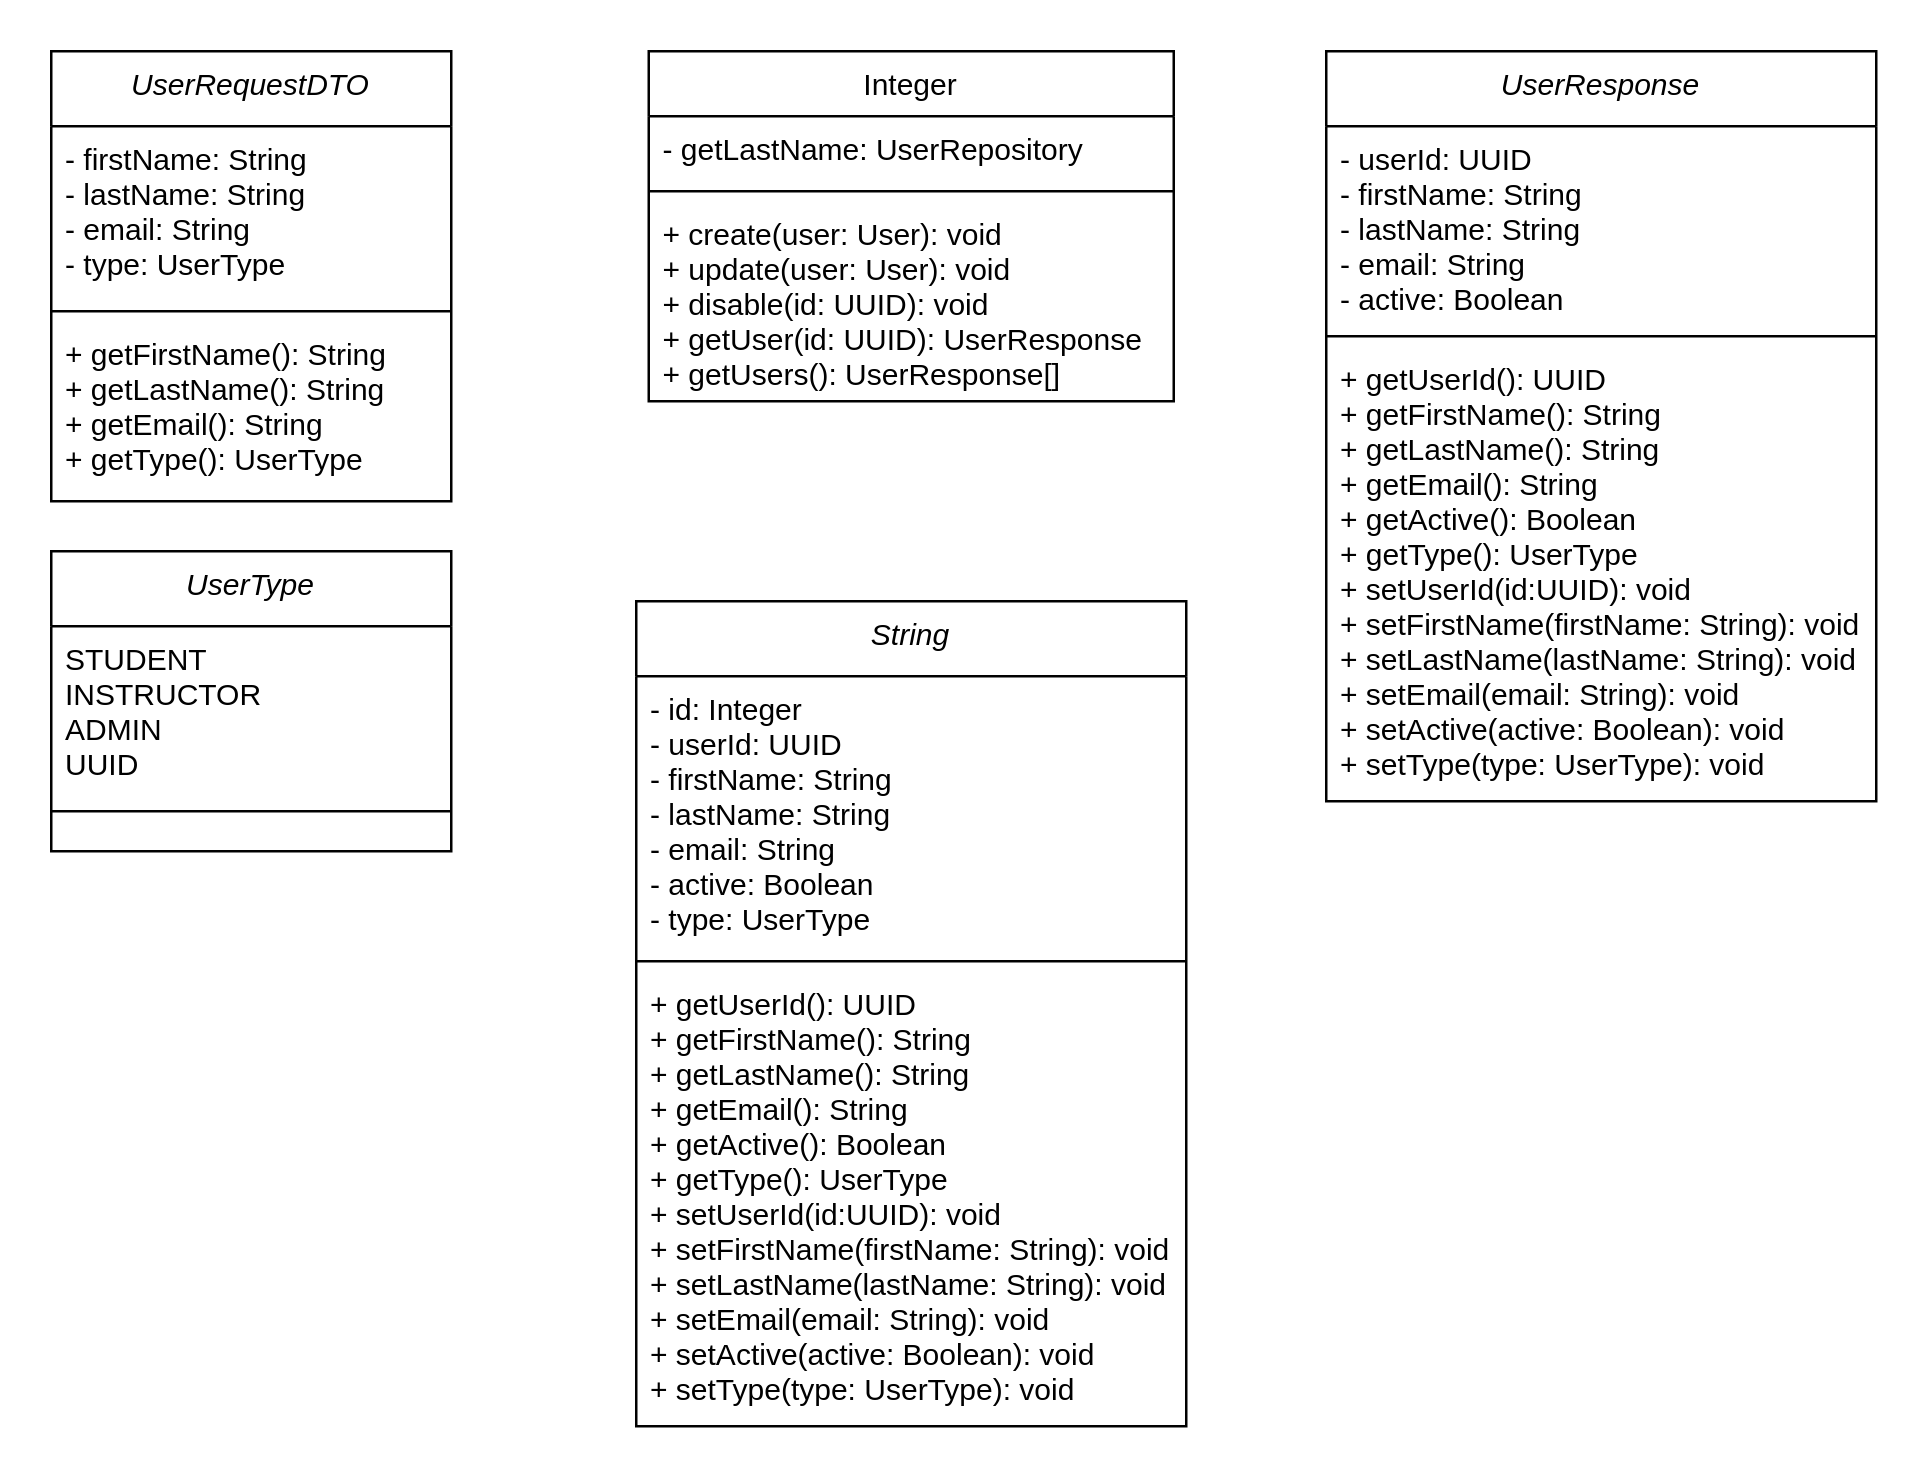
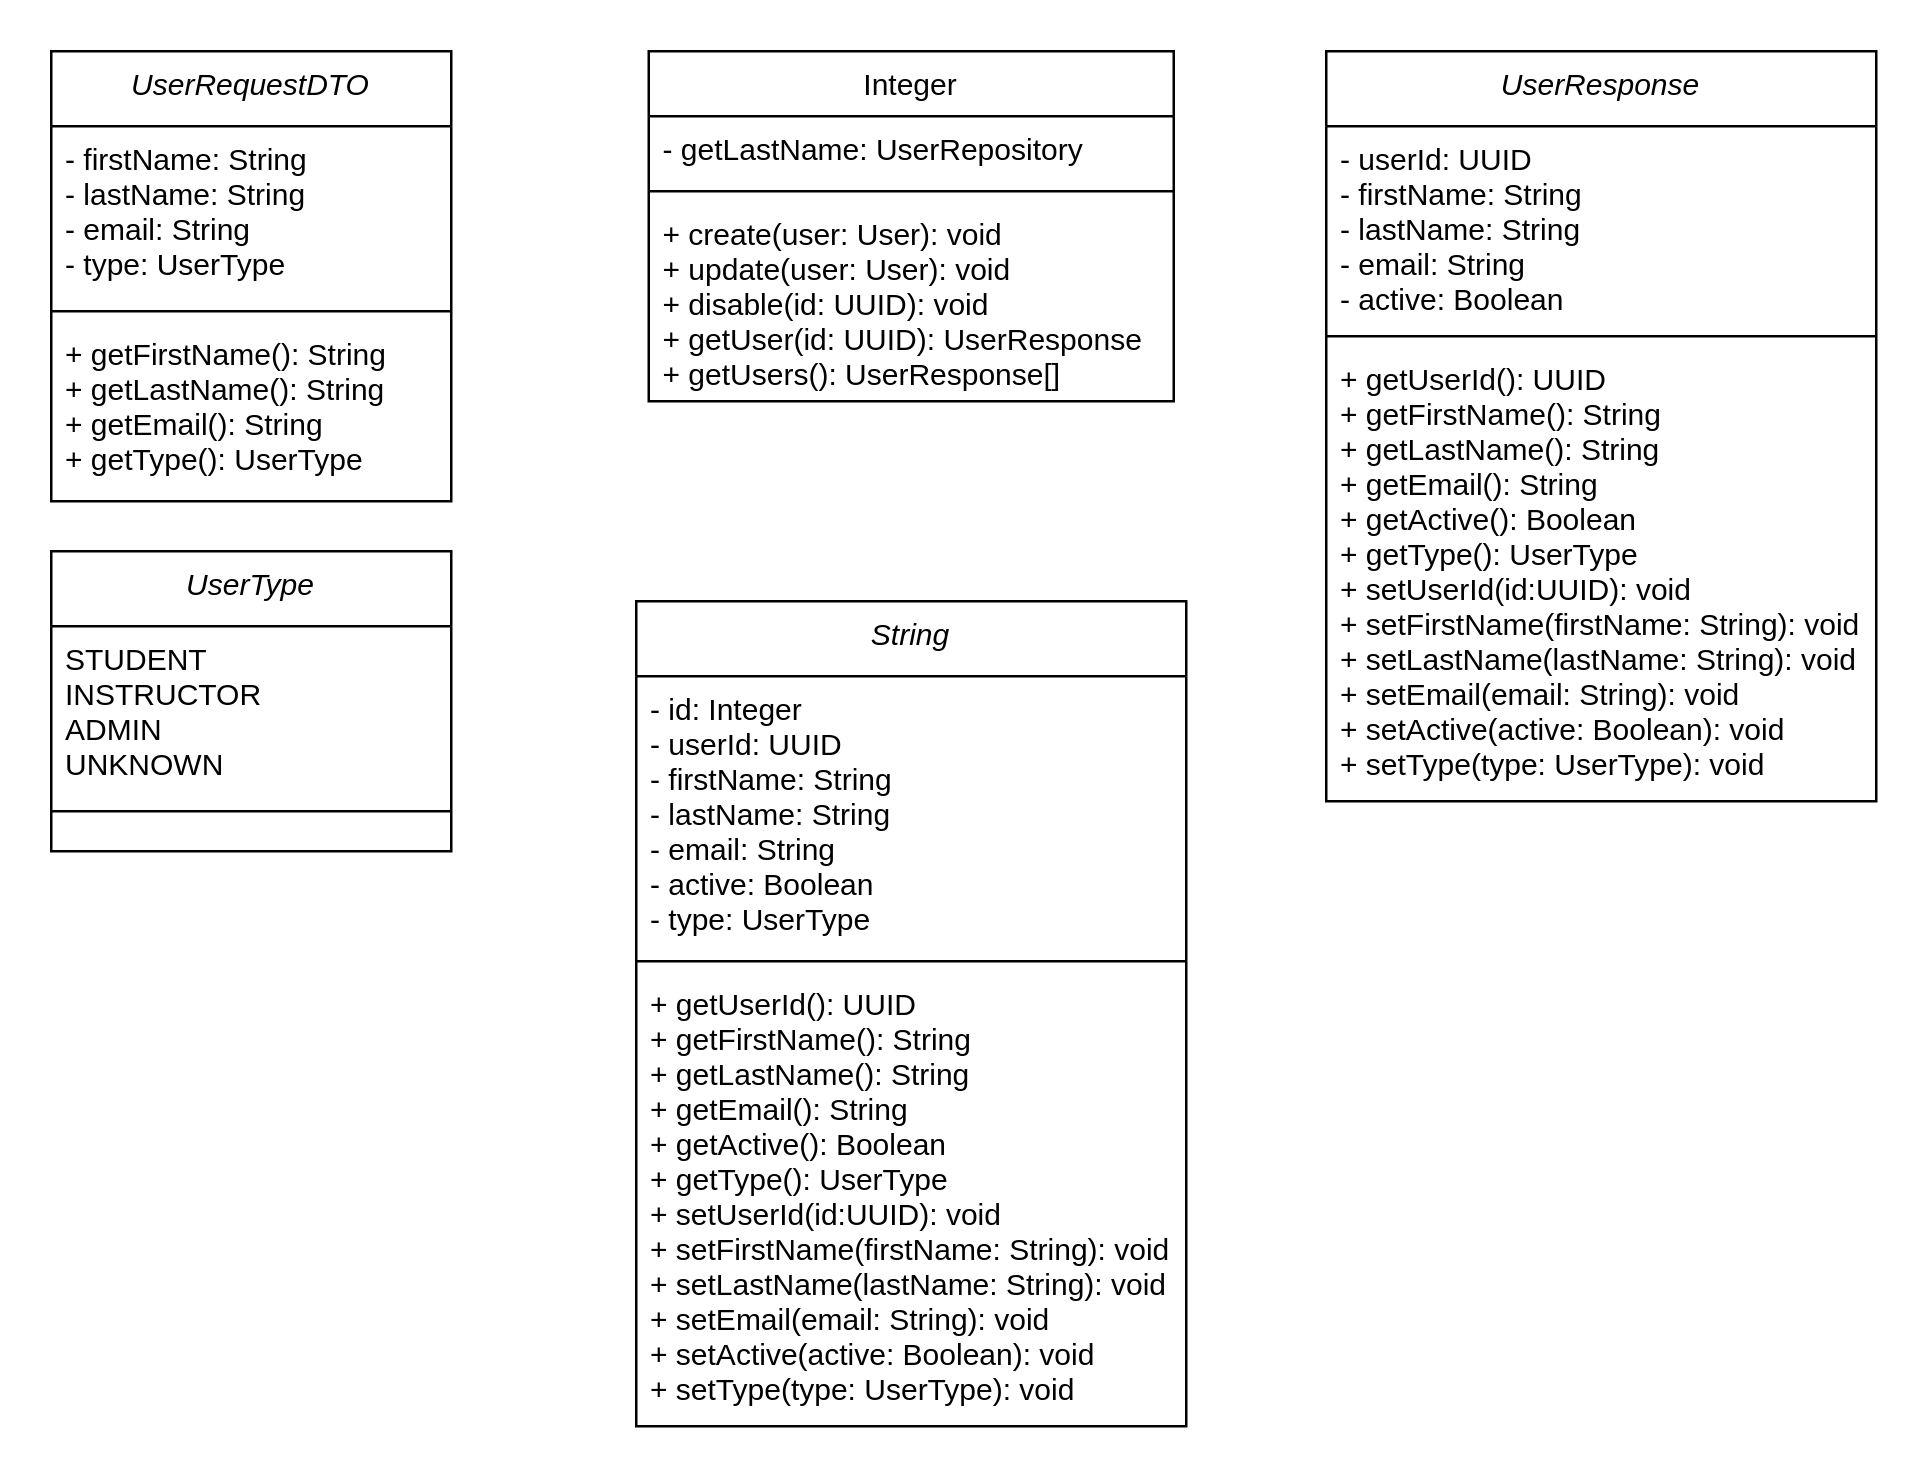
node "STUDENT INSTRUCTOR ADMIN UUID": label "STUDENT INSTRUCTOR ADMIN UUID" -> "STUDENT INSTRUCTOR ADMIN UNKNOWN"
